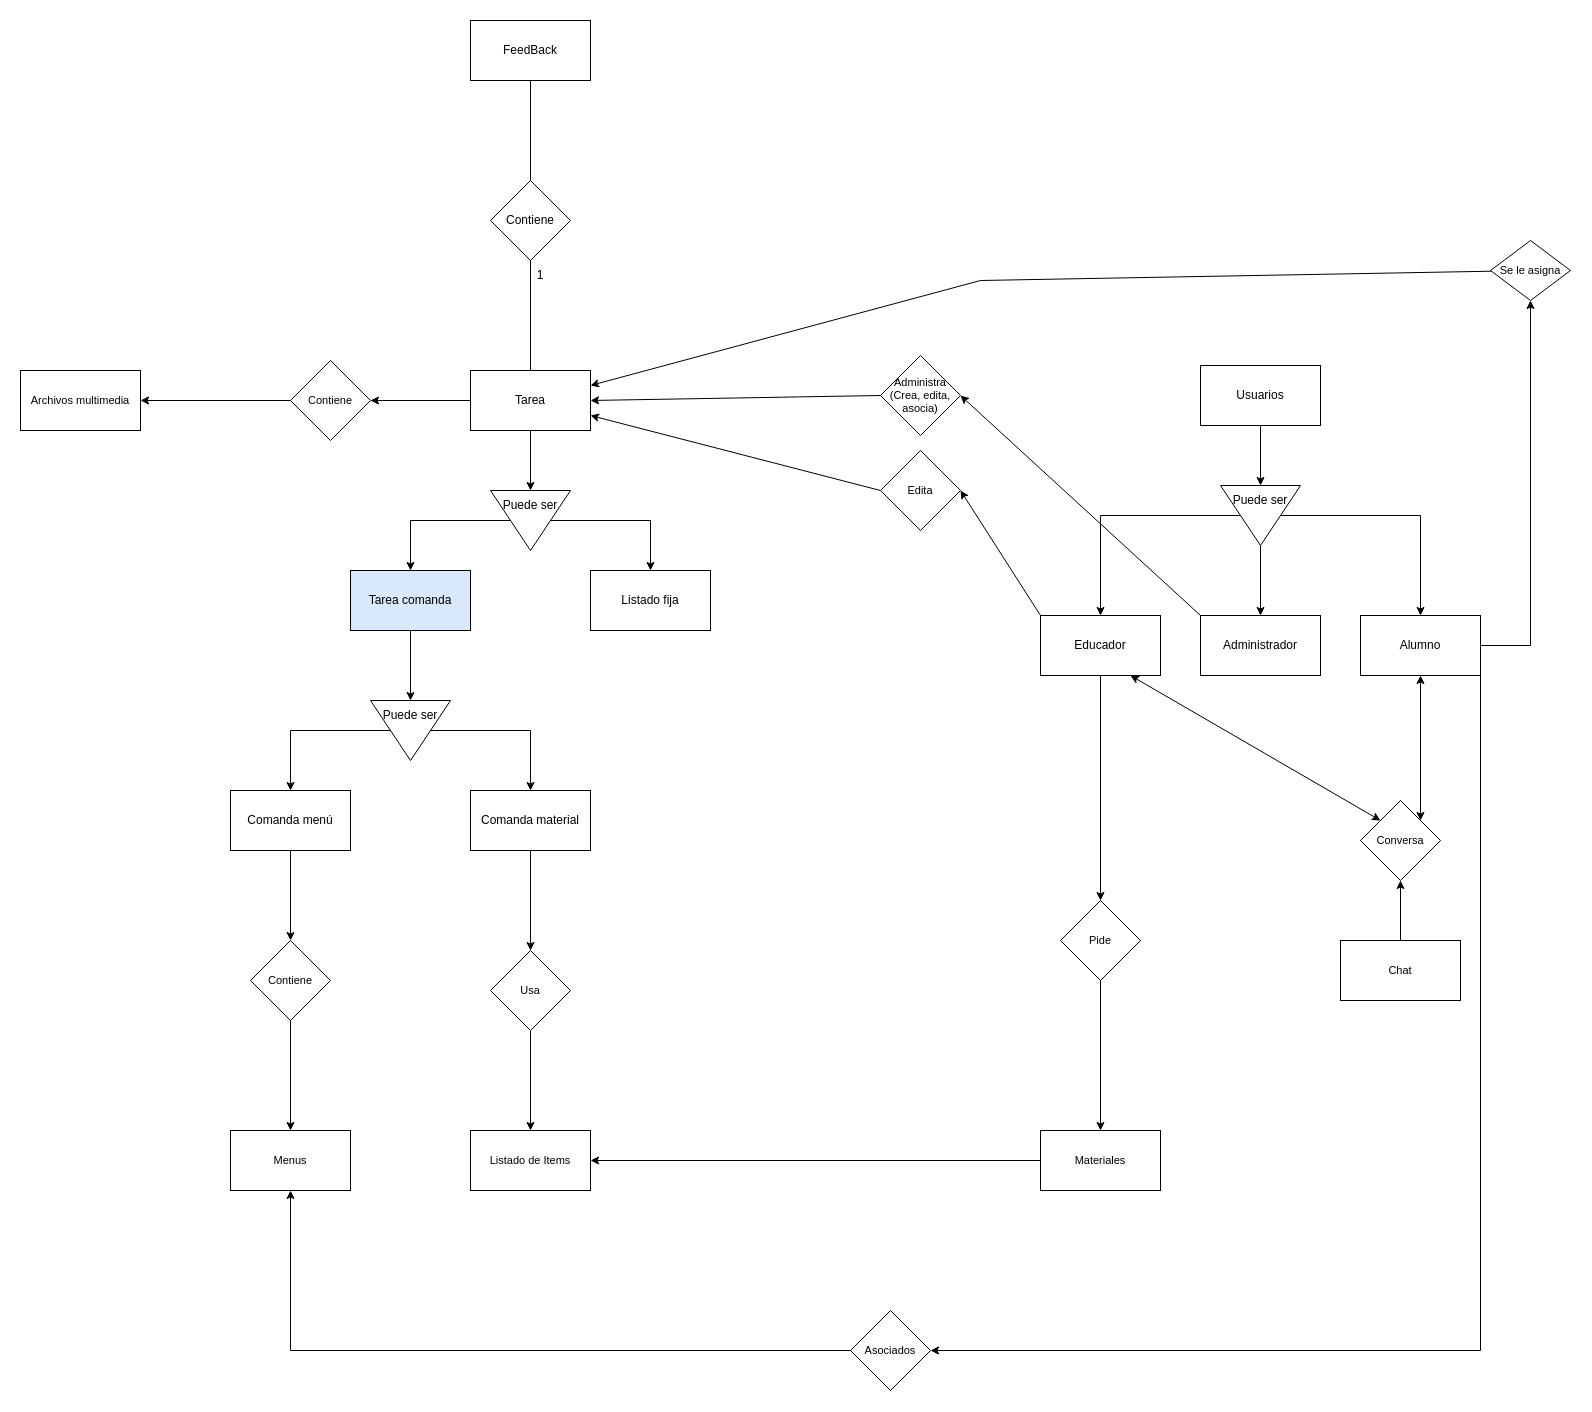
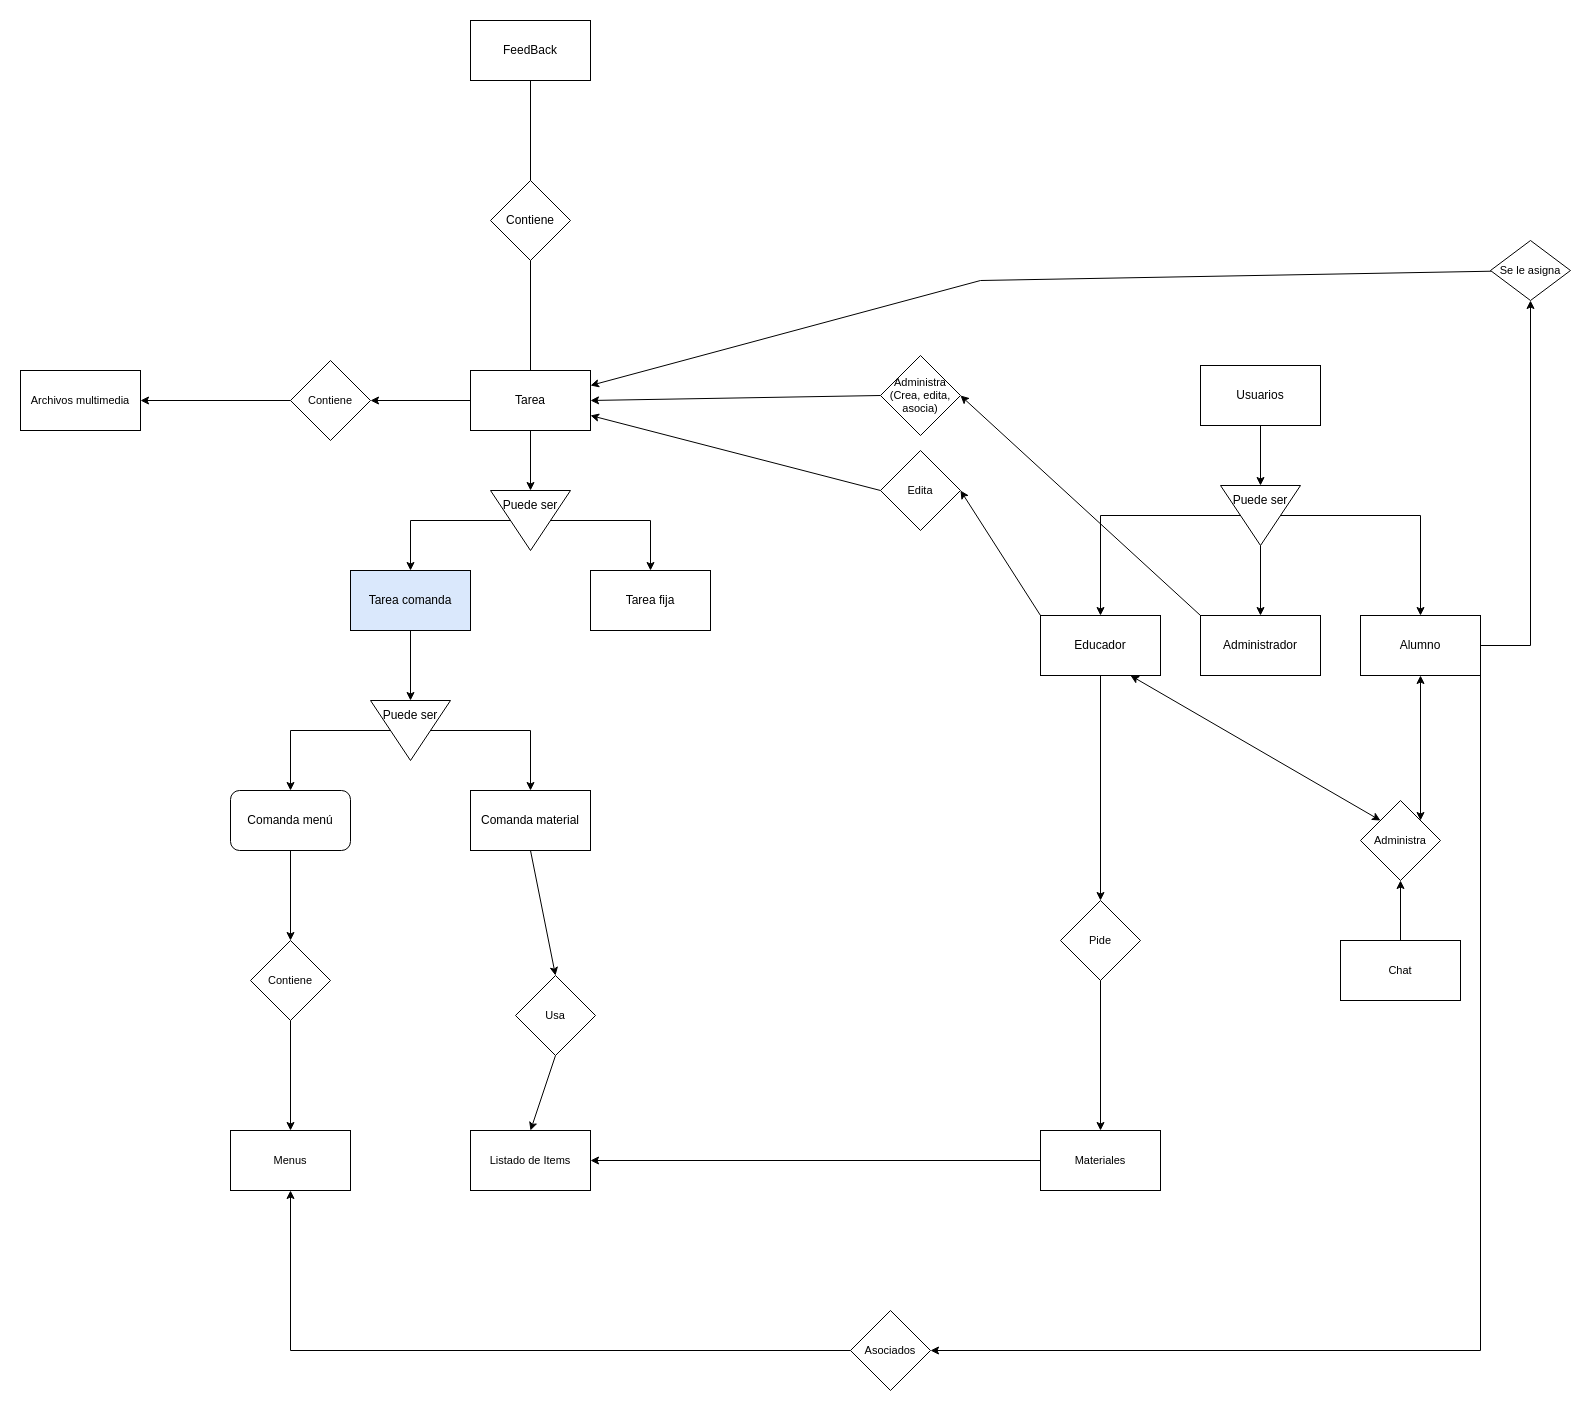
node "1": removed
node "Listado fija": label "Listado fija" -> "Tarea fija"
node "Comanda menú": shape rectangle -> rounded rectangle
node "Conversa": label "Conversa" -> "Administra"
node "Usa": moved (531, 991) -> (556, 1016)
